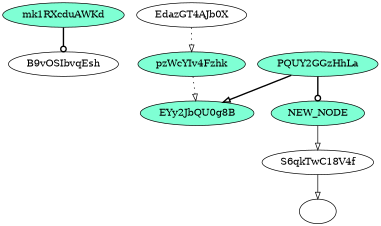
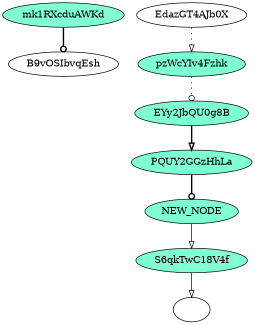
edge "pzWcYIv4Fzhk" -> "EYy2JbQU0g8B": arrowhead onormal -> odot
edge "PQUY2GGzHhLa" -> "EYy2JbQU0g8B": reversed
node "S6qkTwC18V4f": fillcolor white -> aquamarine
